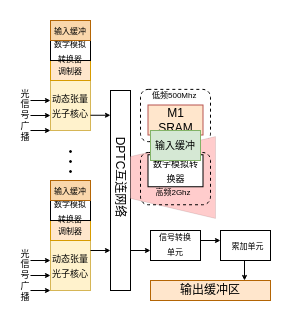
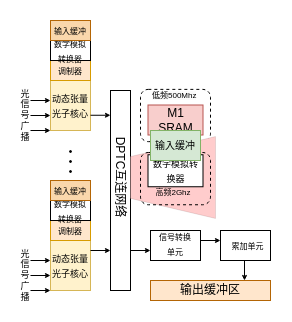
node "M1 SRAM": fillcolor #ffe6cc -> #f8cecc
